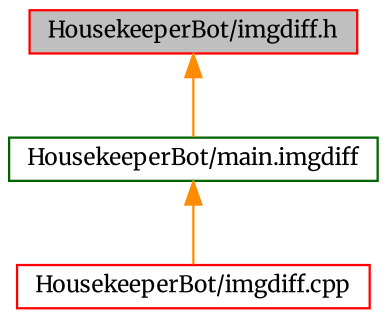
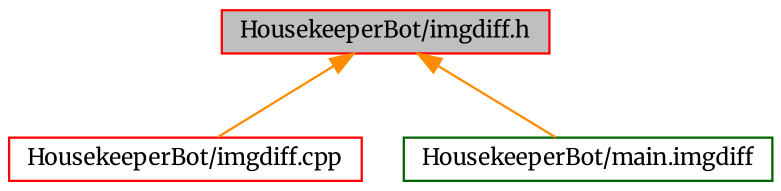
edge "HousekeeperBot/imgdiff.cpp" -> "HousekeeperBot/main.imgdiff": now "HousekeeperBot/imgdiff.cpp" -> "HousekeeperBot/imgdiff.h"
